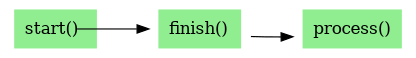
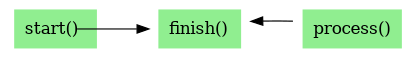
edge "finish()" -> "process()": reversed
